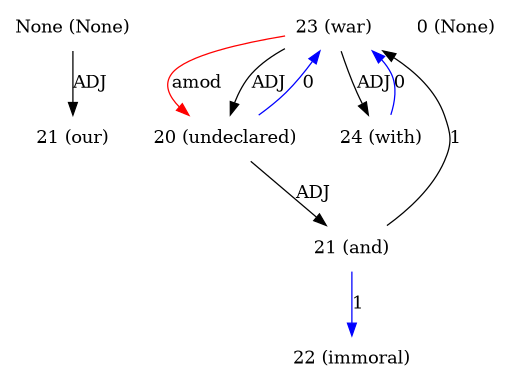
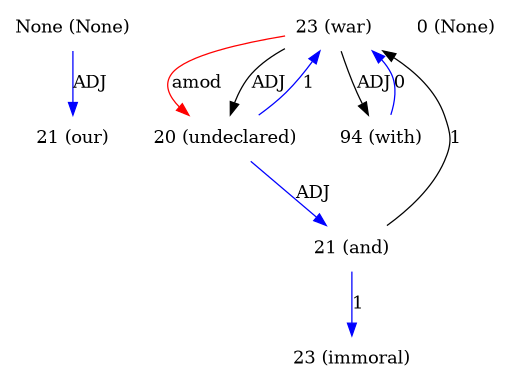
edge "None (None)" -> "21 (our)": color black -> blue
edge "20 (undeclared)" -> "23 (war)": label "0" -> "1"
node "24 (with)": label "24 (with)" -> "94 (with)"
edge "20 (undeclared)" -> "21 (and)": color black -> blue
node "22 (immoral)": label "22 (immoral)" -> "23 (immoral)"
